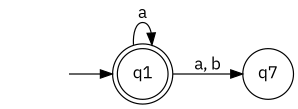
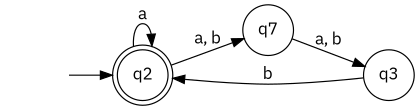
node "q1": label "q1" -> "q2"
node "q3": added
